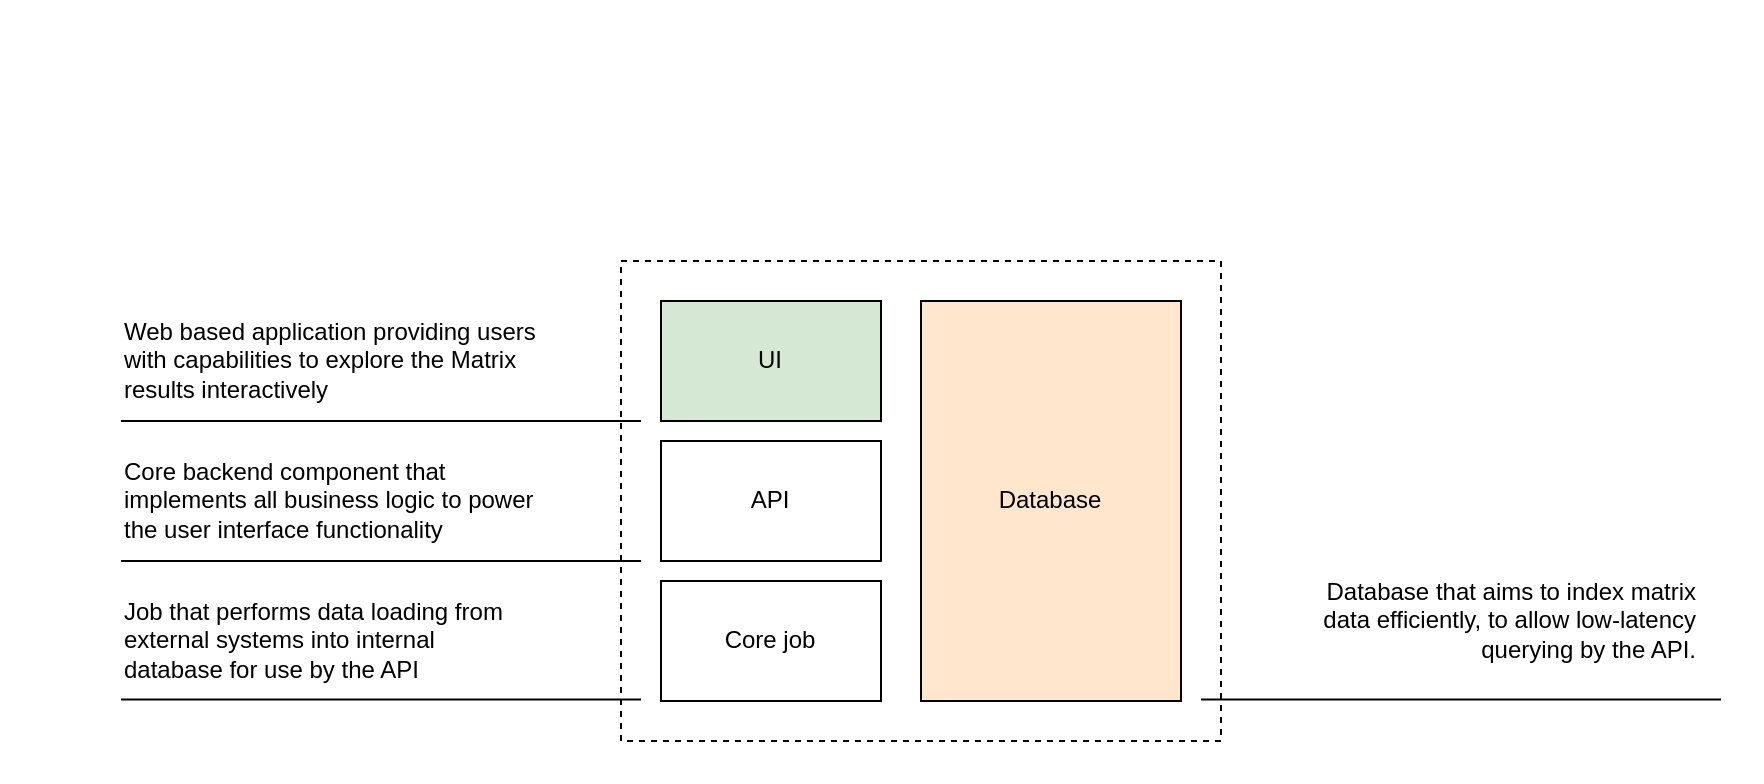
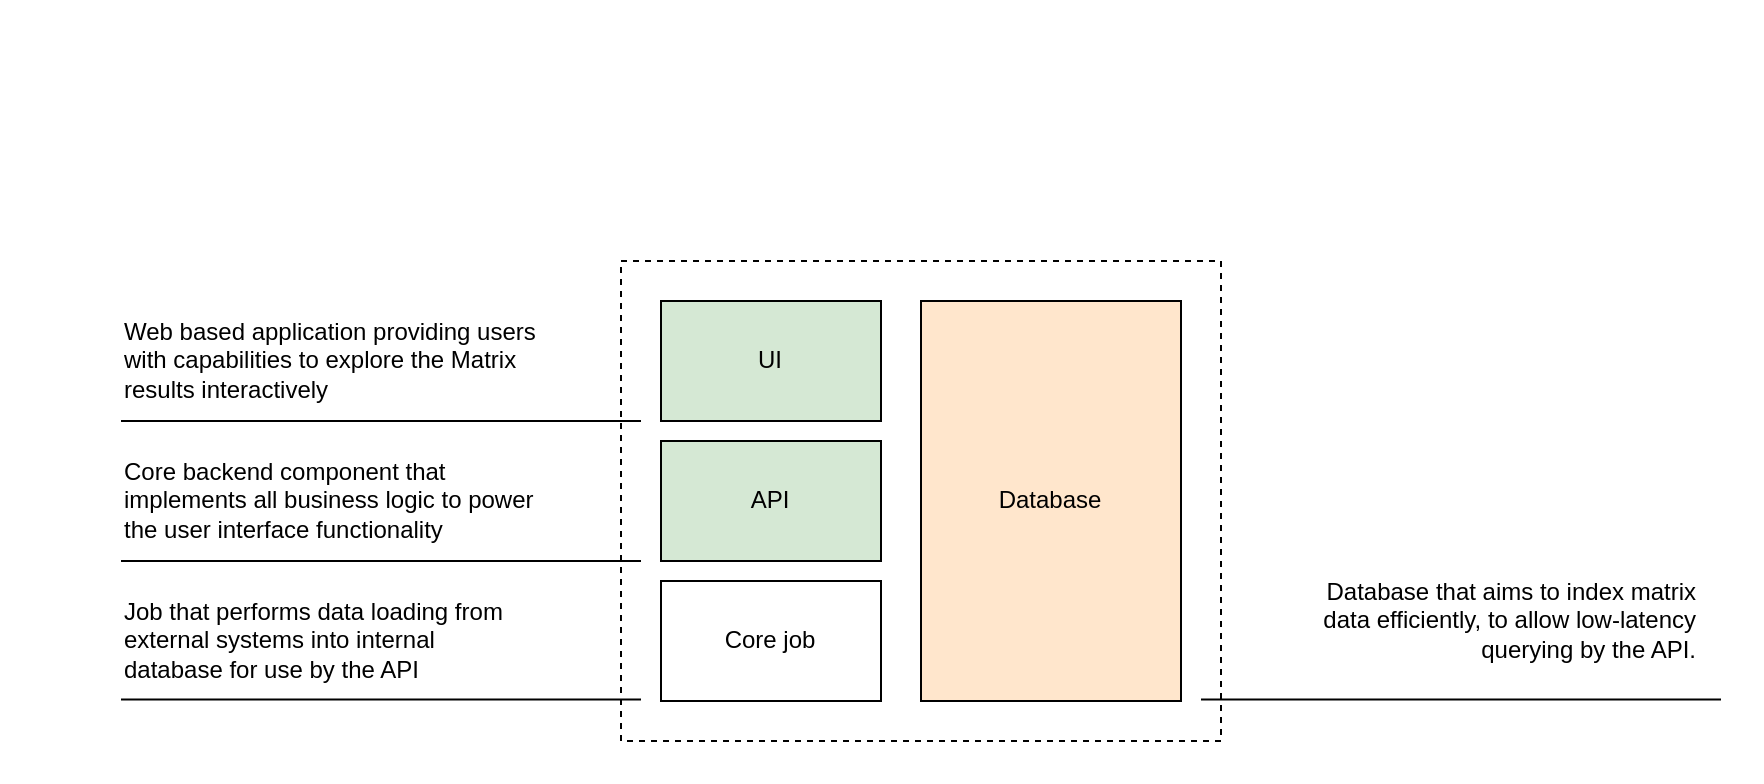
node "API": fillcolor #ffffff -> #d5e8d4
